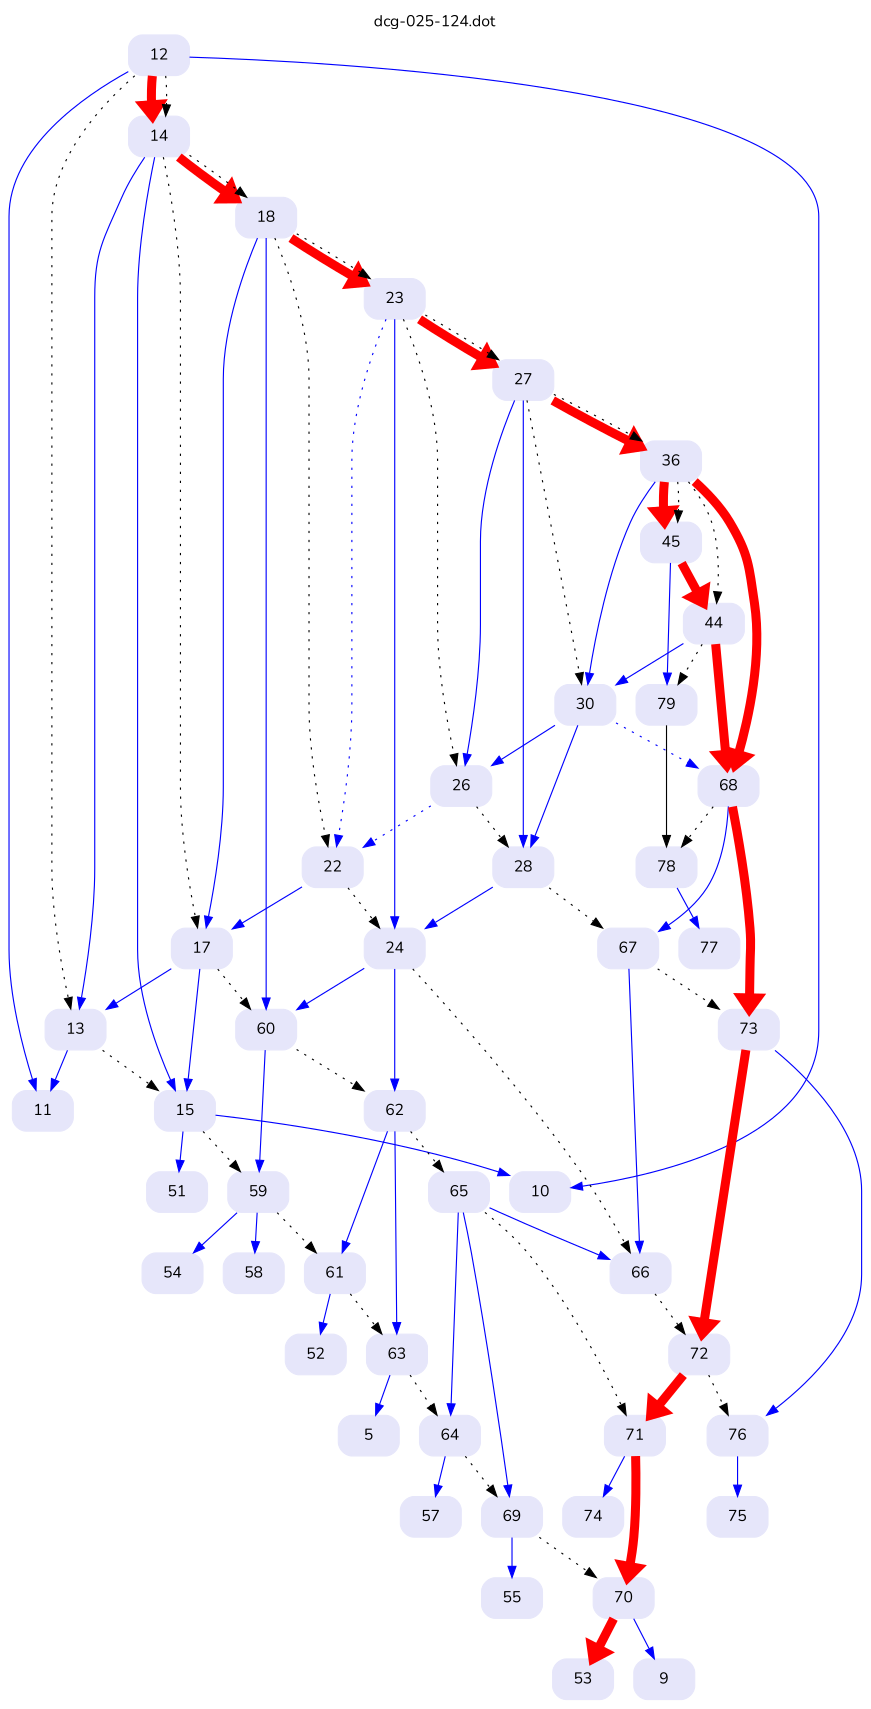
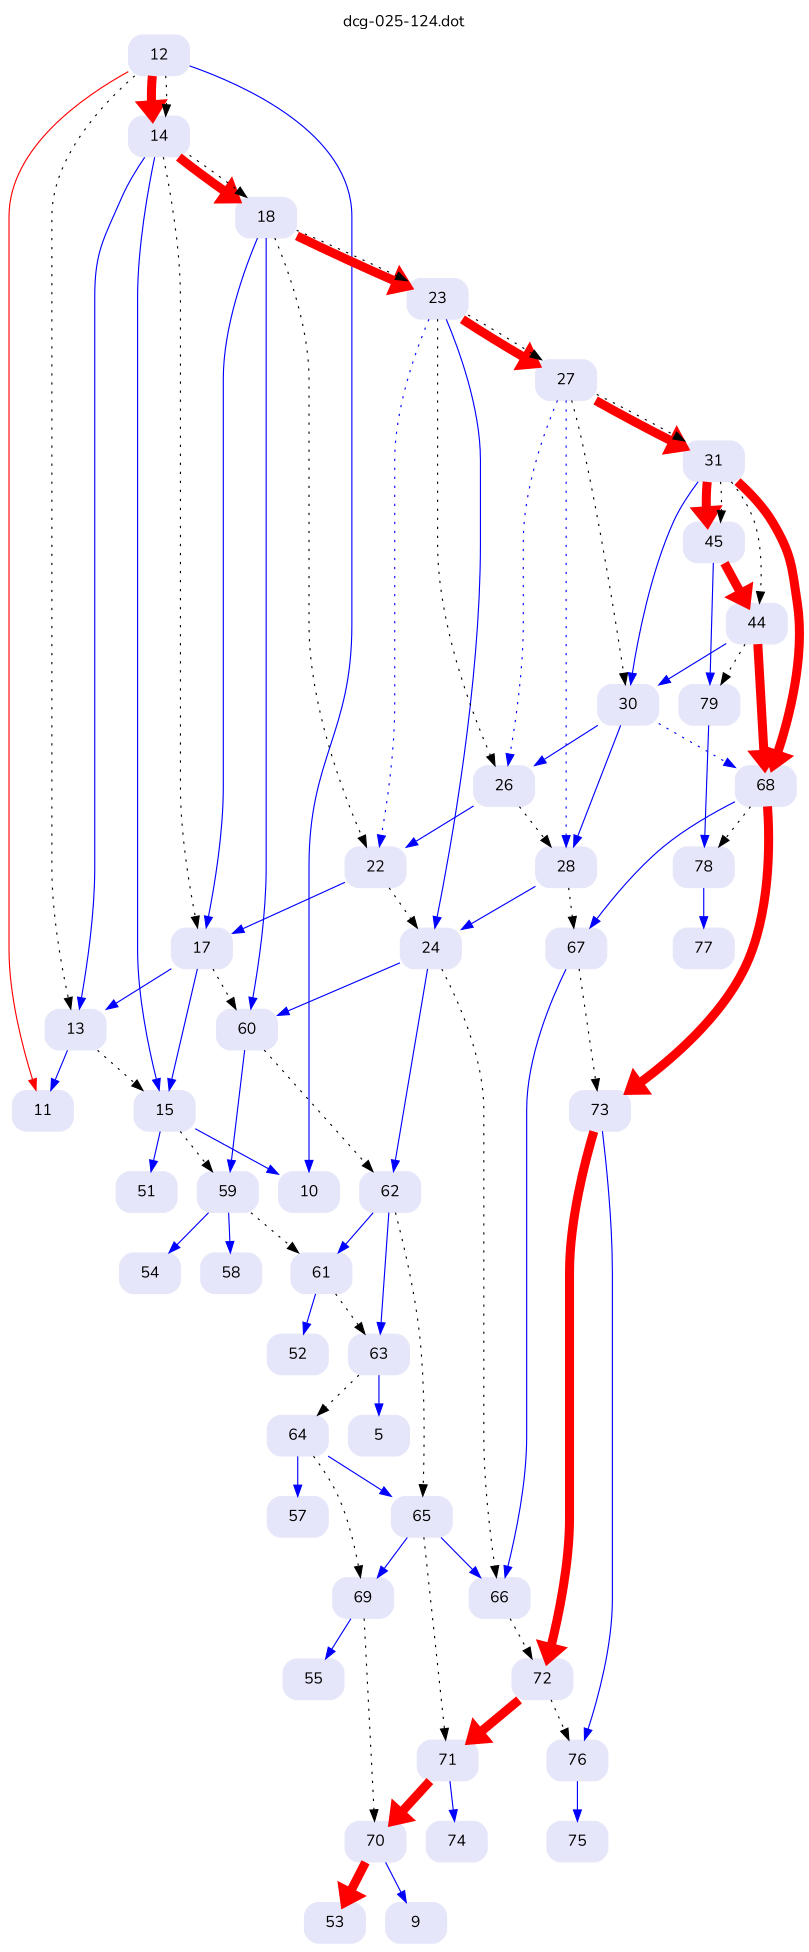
node "36": label "36" -> "31"
edge "12" -> "11": color blue -> red
edge "27" -> "26": style solid -> dotted
edge "27" -> "28": style solid -> dotted
edge "79" -> "78": color black -> blue
edge "26" -> "22": style dotted -> solid
edge "65" -> "64": reversed
